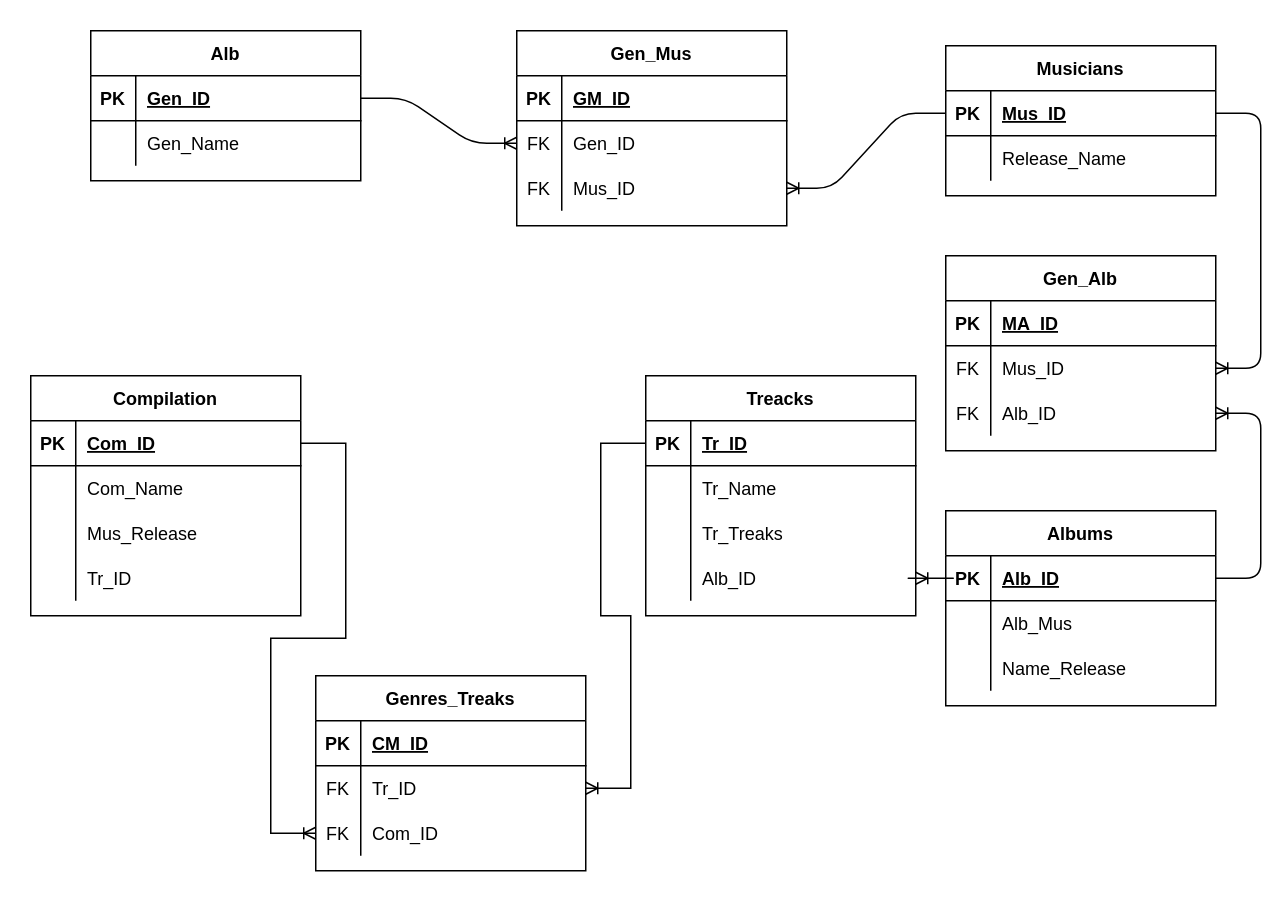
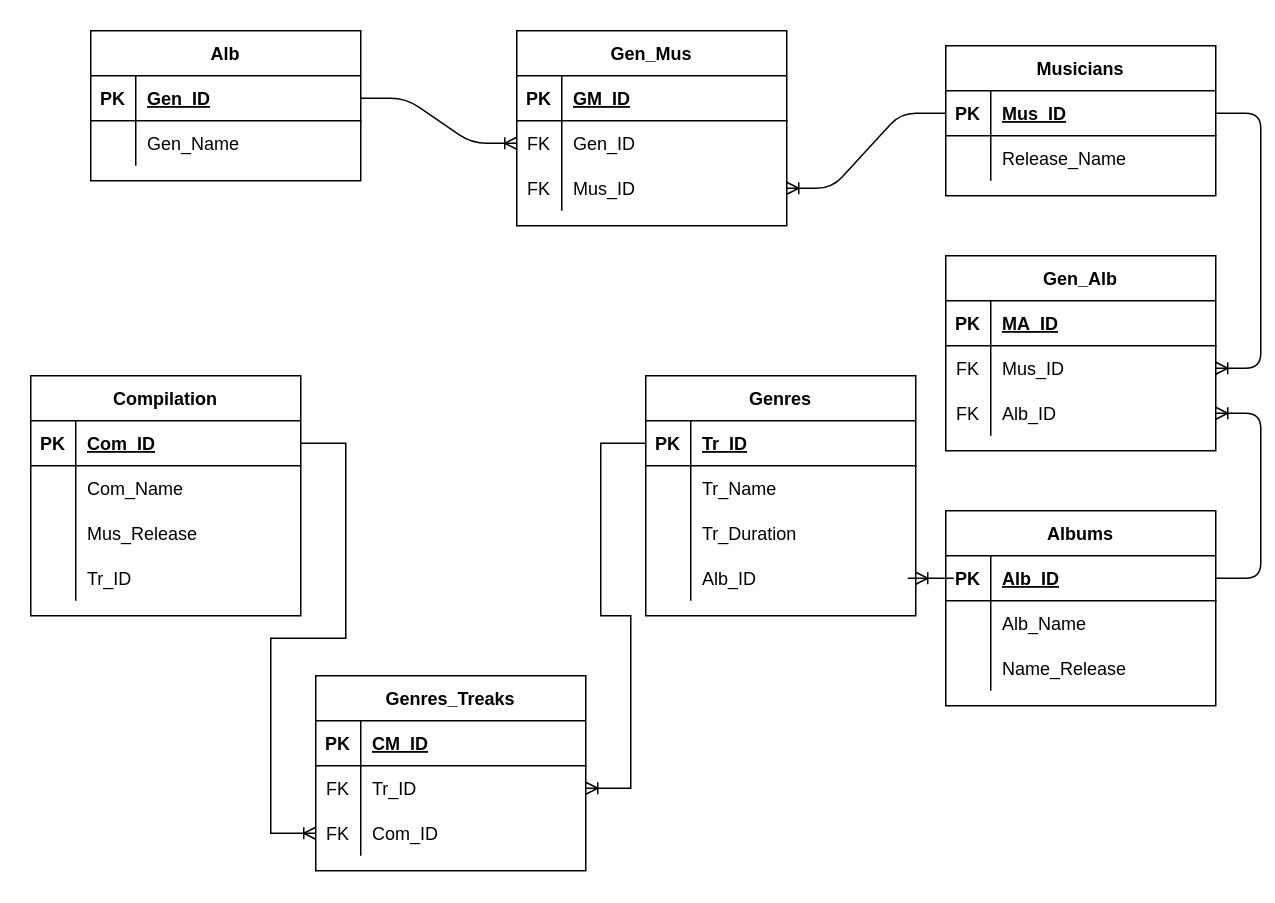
node "Treacks": label "Treacks" -> "Genres"
node "Tr_Treaks": label "Tr_Treaks" -> "Tr_Duration"
node "Alb_Mus": label "Alb_Mus" -> "Alb_Name"
